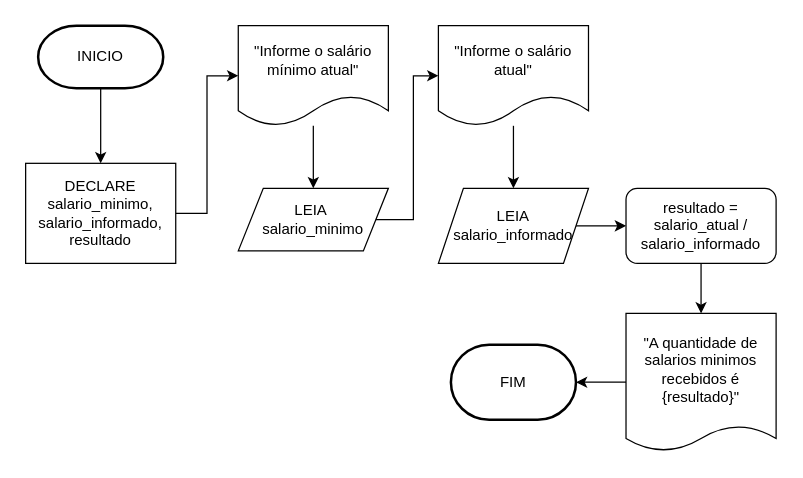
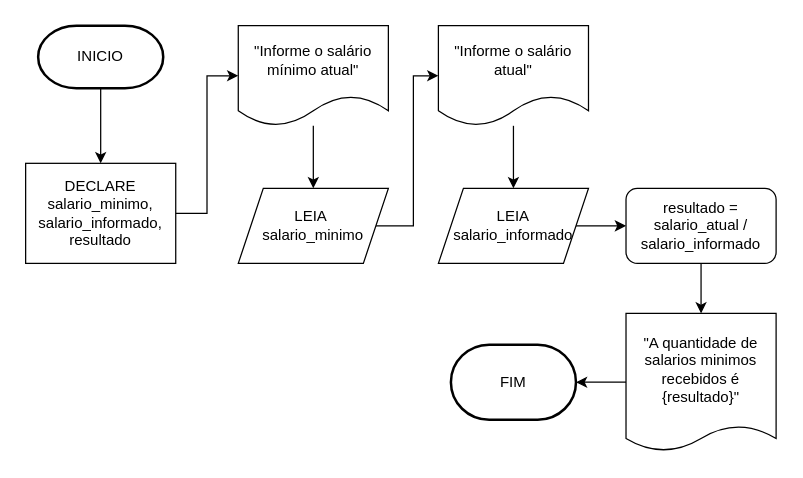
node "LEIA salario_minimo": size 150x63 -> 150x75
